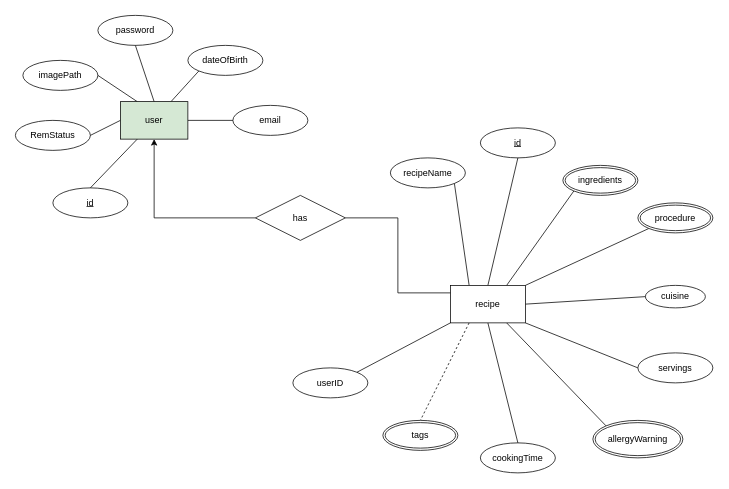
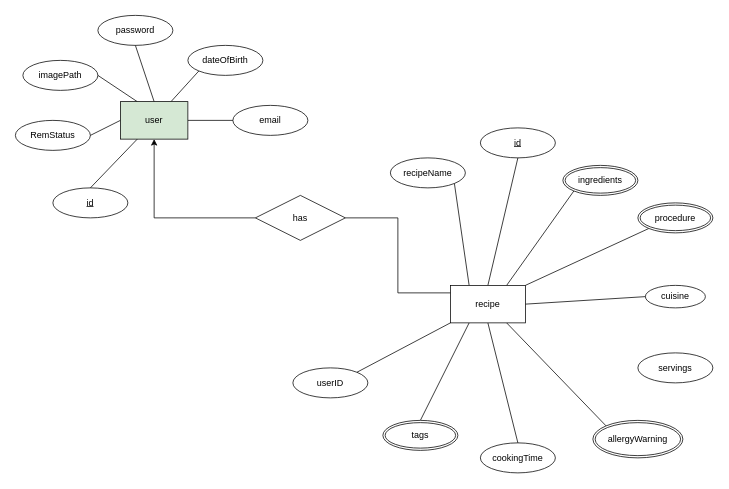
edge "recipe" -- "servings": removed
edge "recipe" -- "tags": style dashed -> solid
